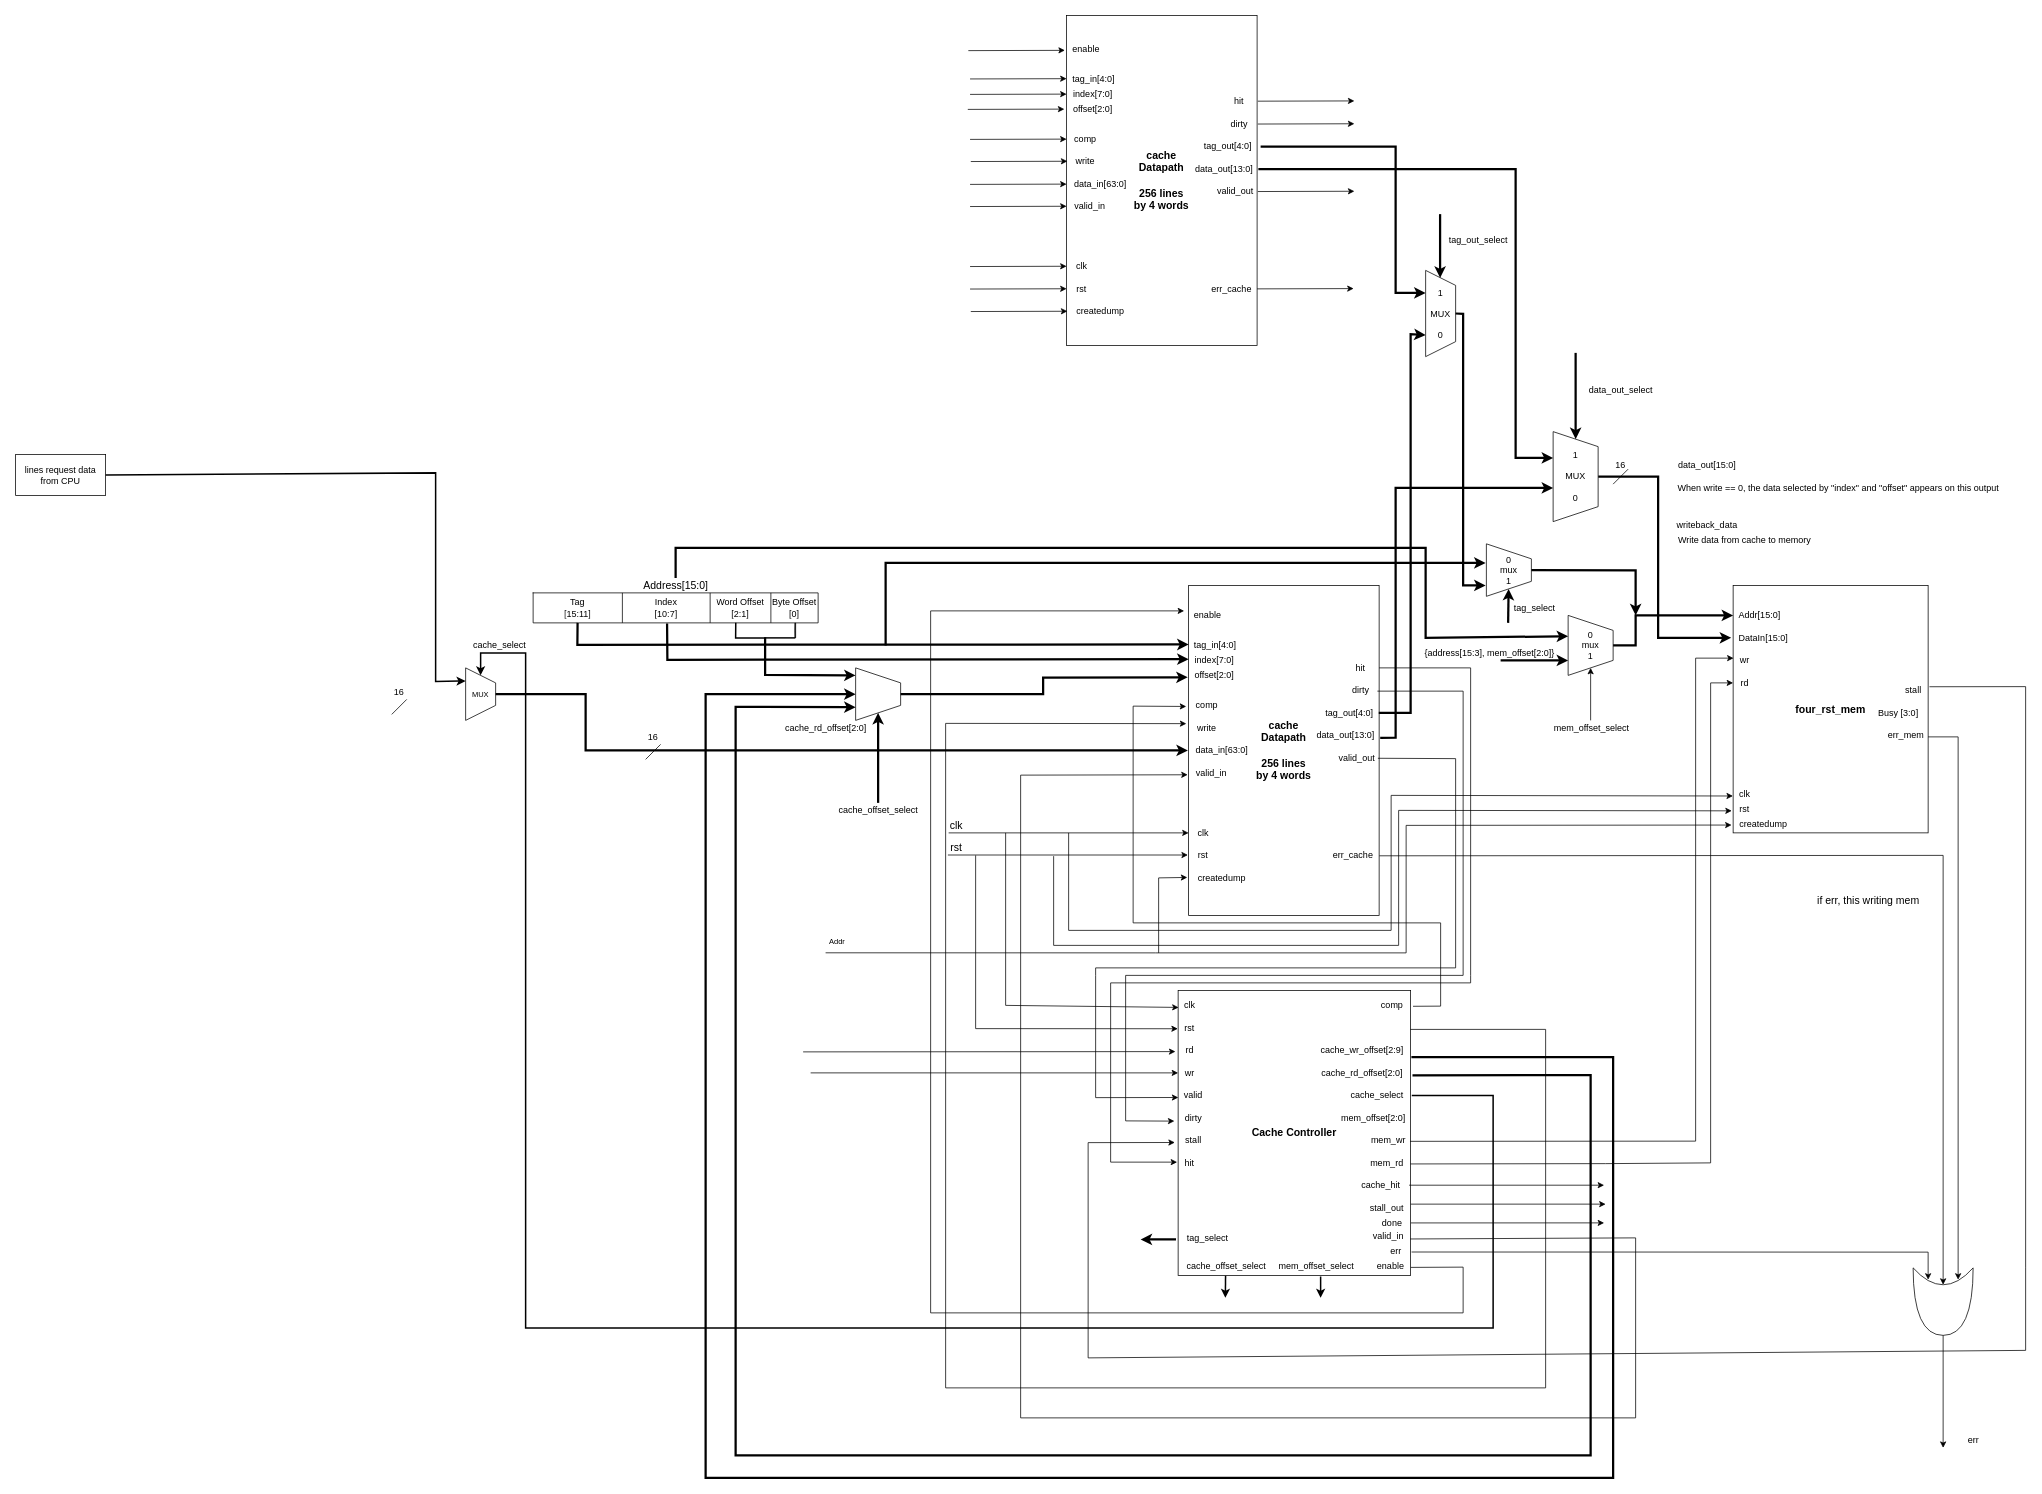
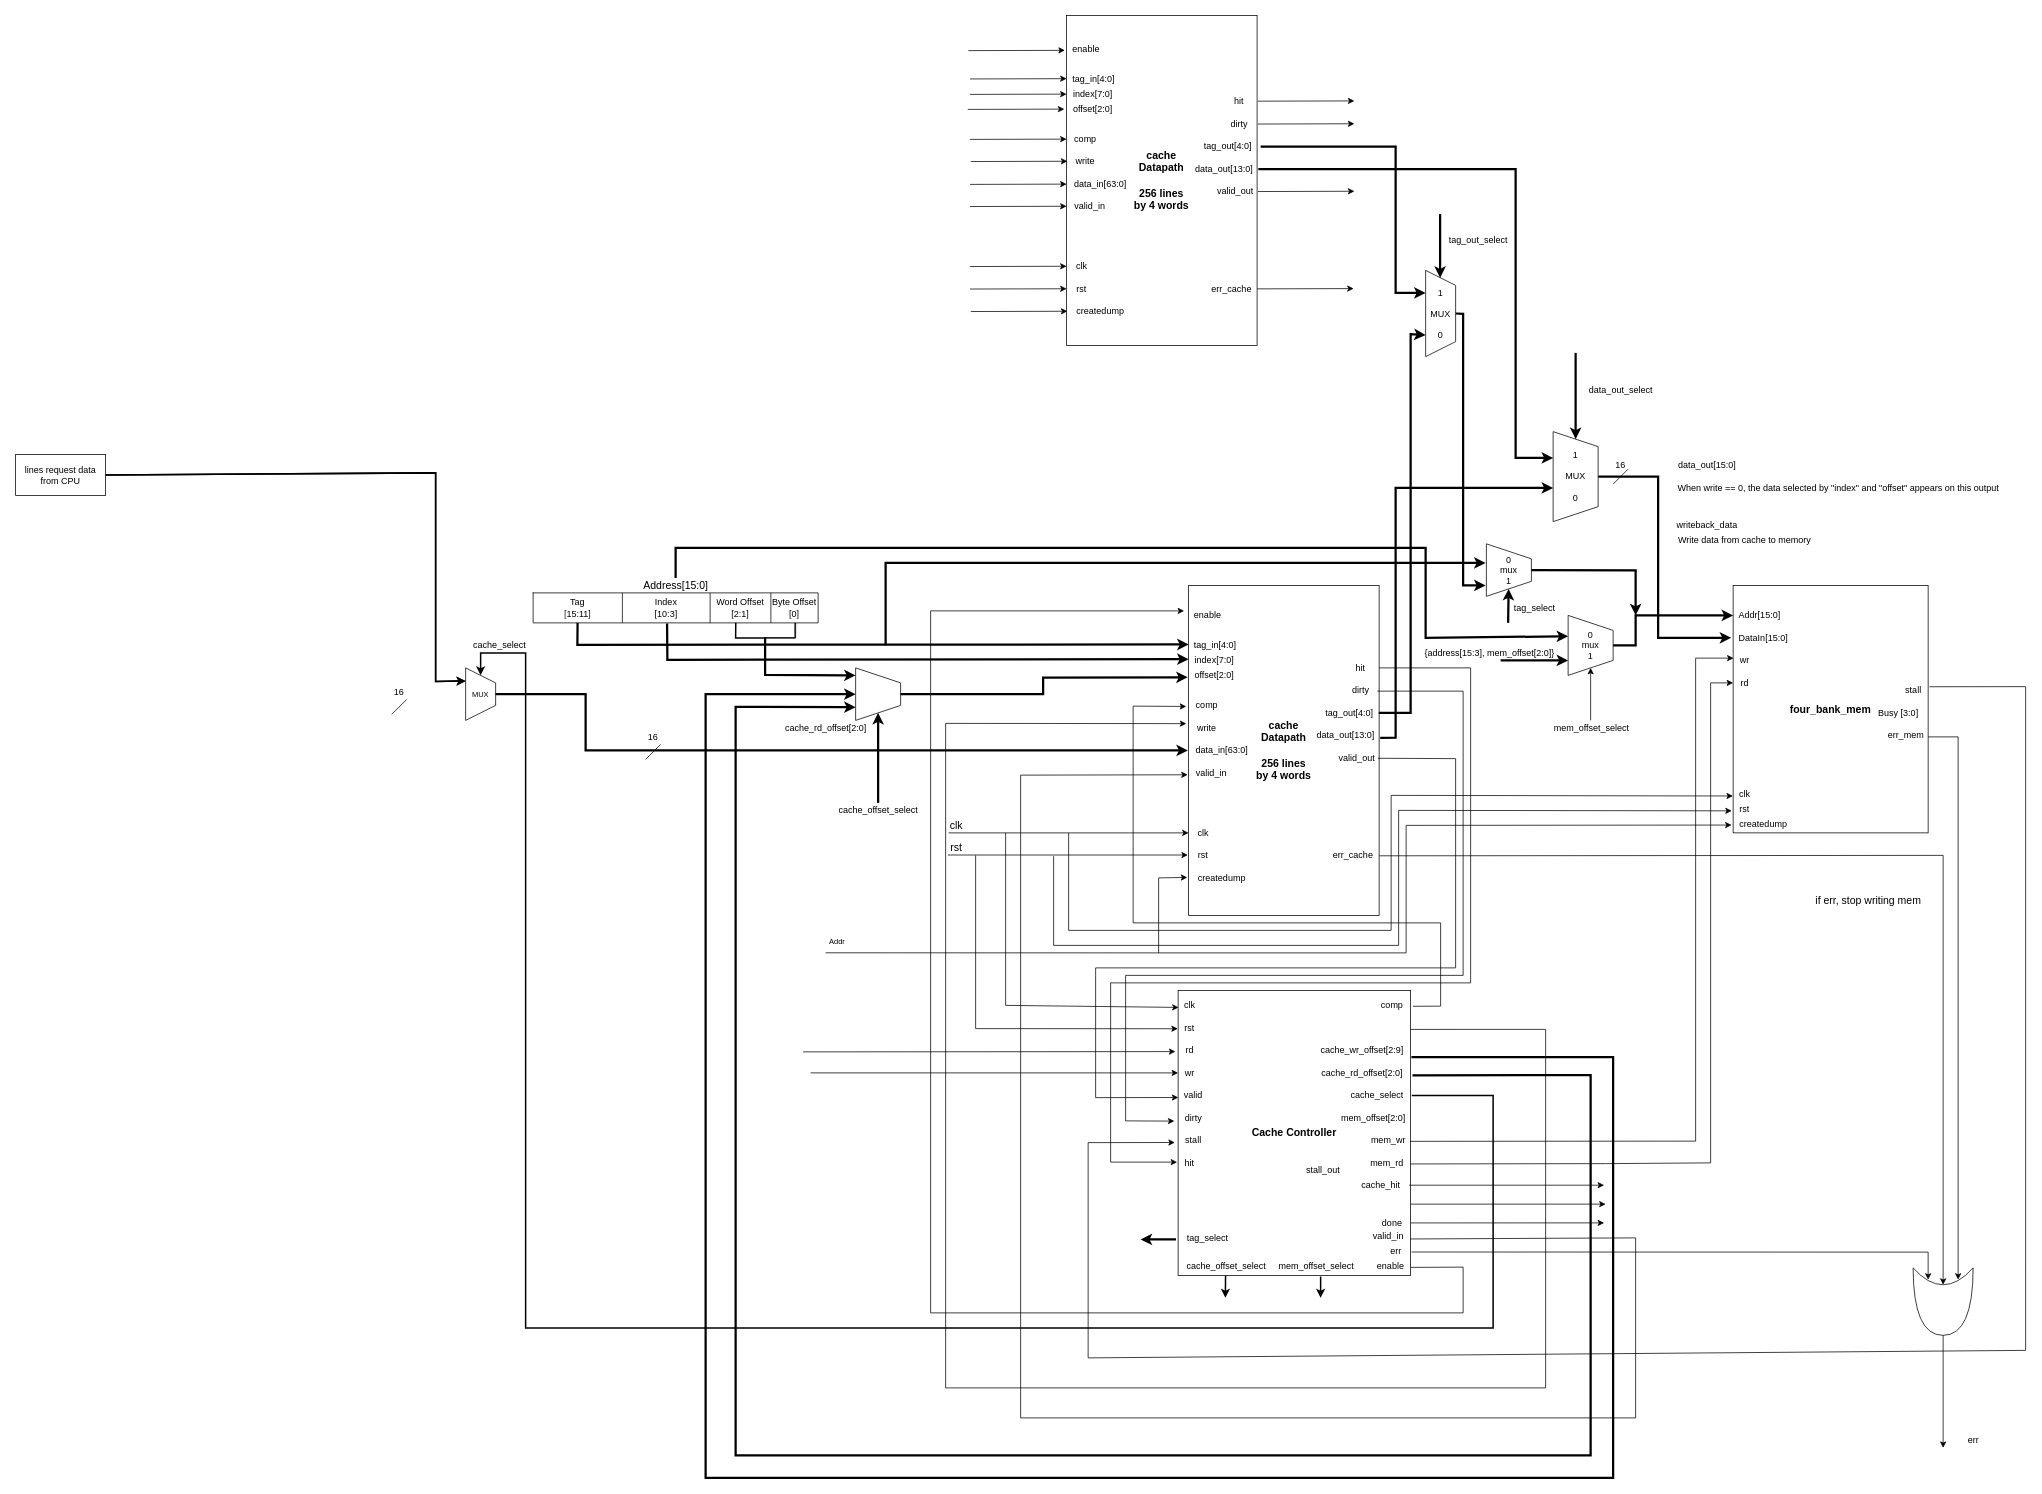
edge "lines request data from CPU" -> "MUX": added
node "Index [10:7]": label "Index [10:7]" -> "Index [10:3]"
node "four_rst_mem": label "four_rst_mem" -> "four_bank_mem"
node "if err, this writing mem": label "if err, this writing mem" -> "if err, stop writing mem"
node "stall_out": moved (1386, 1208) -> (1323, 1170)
